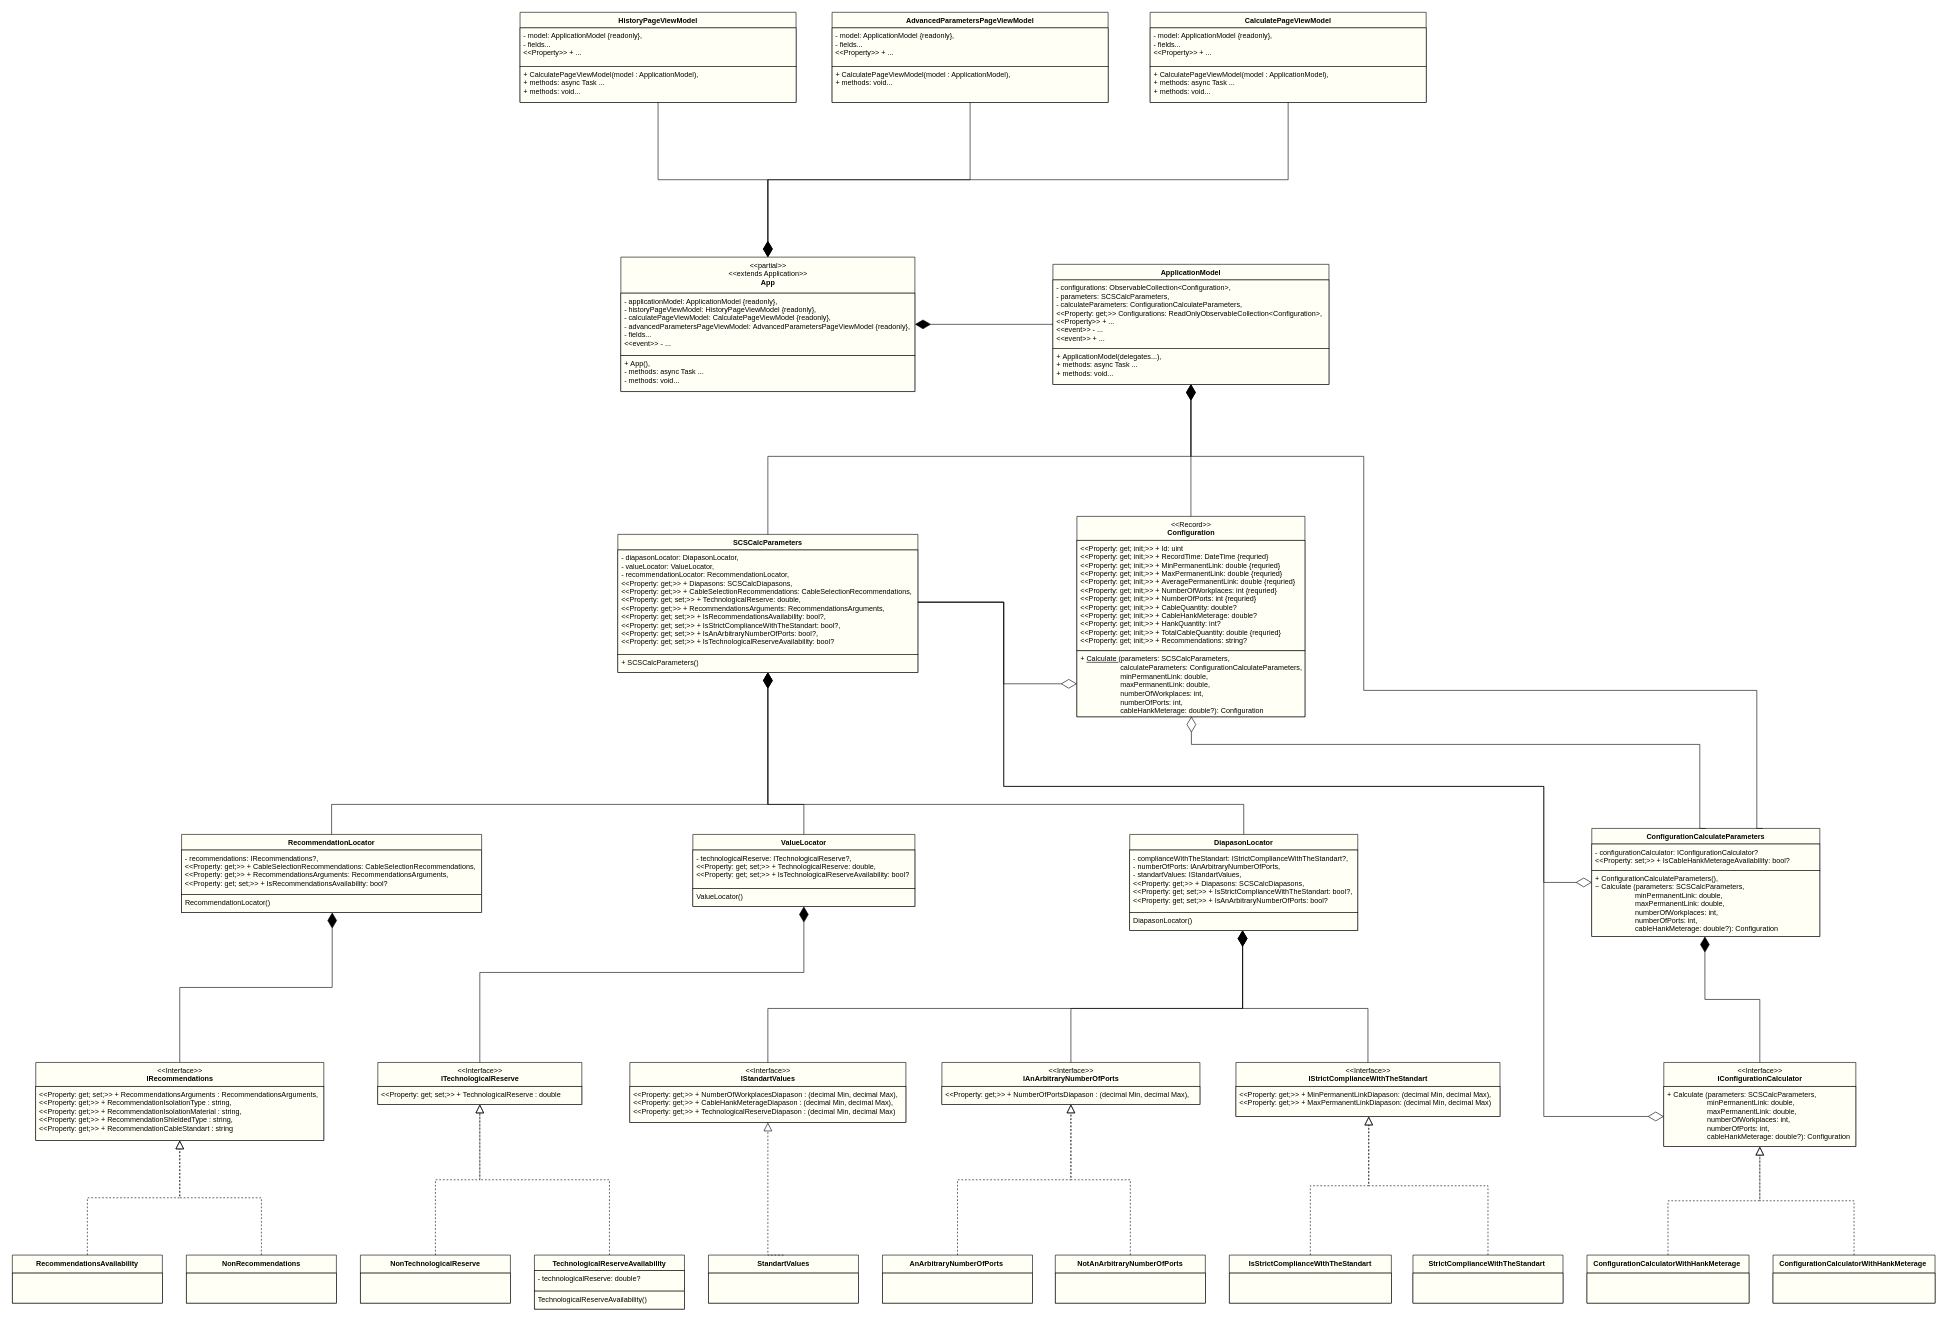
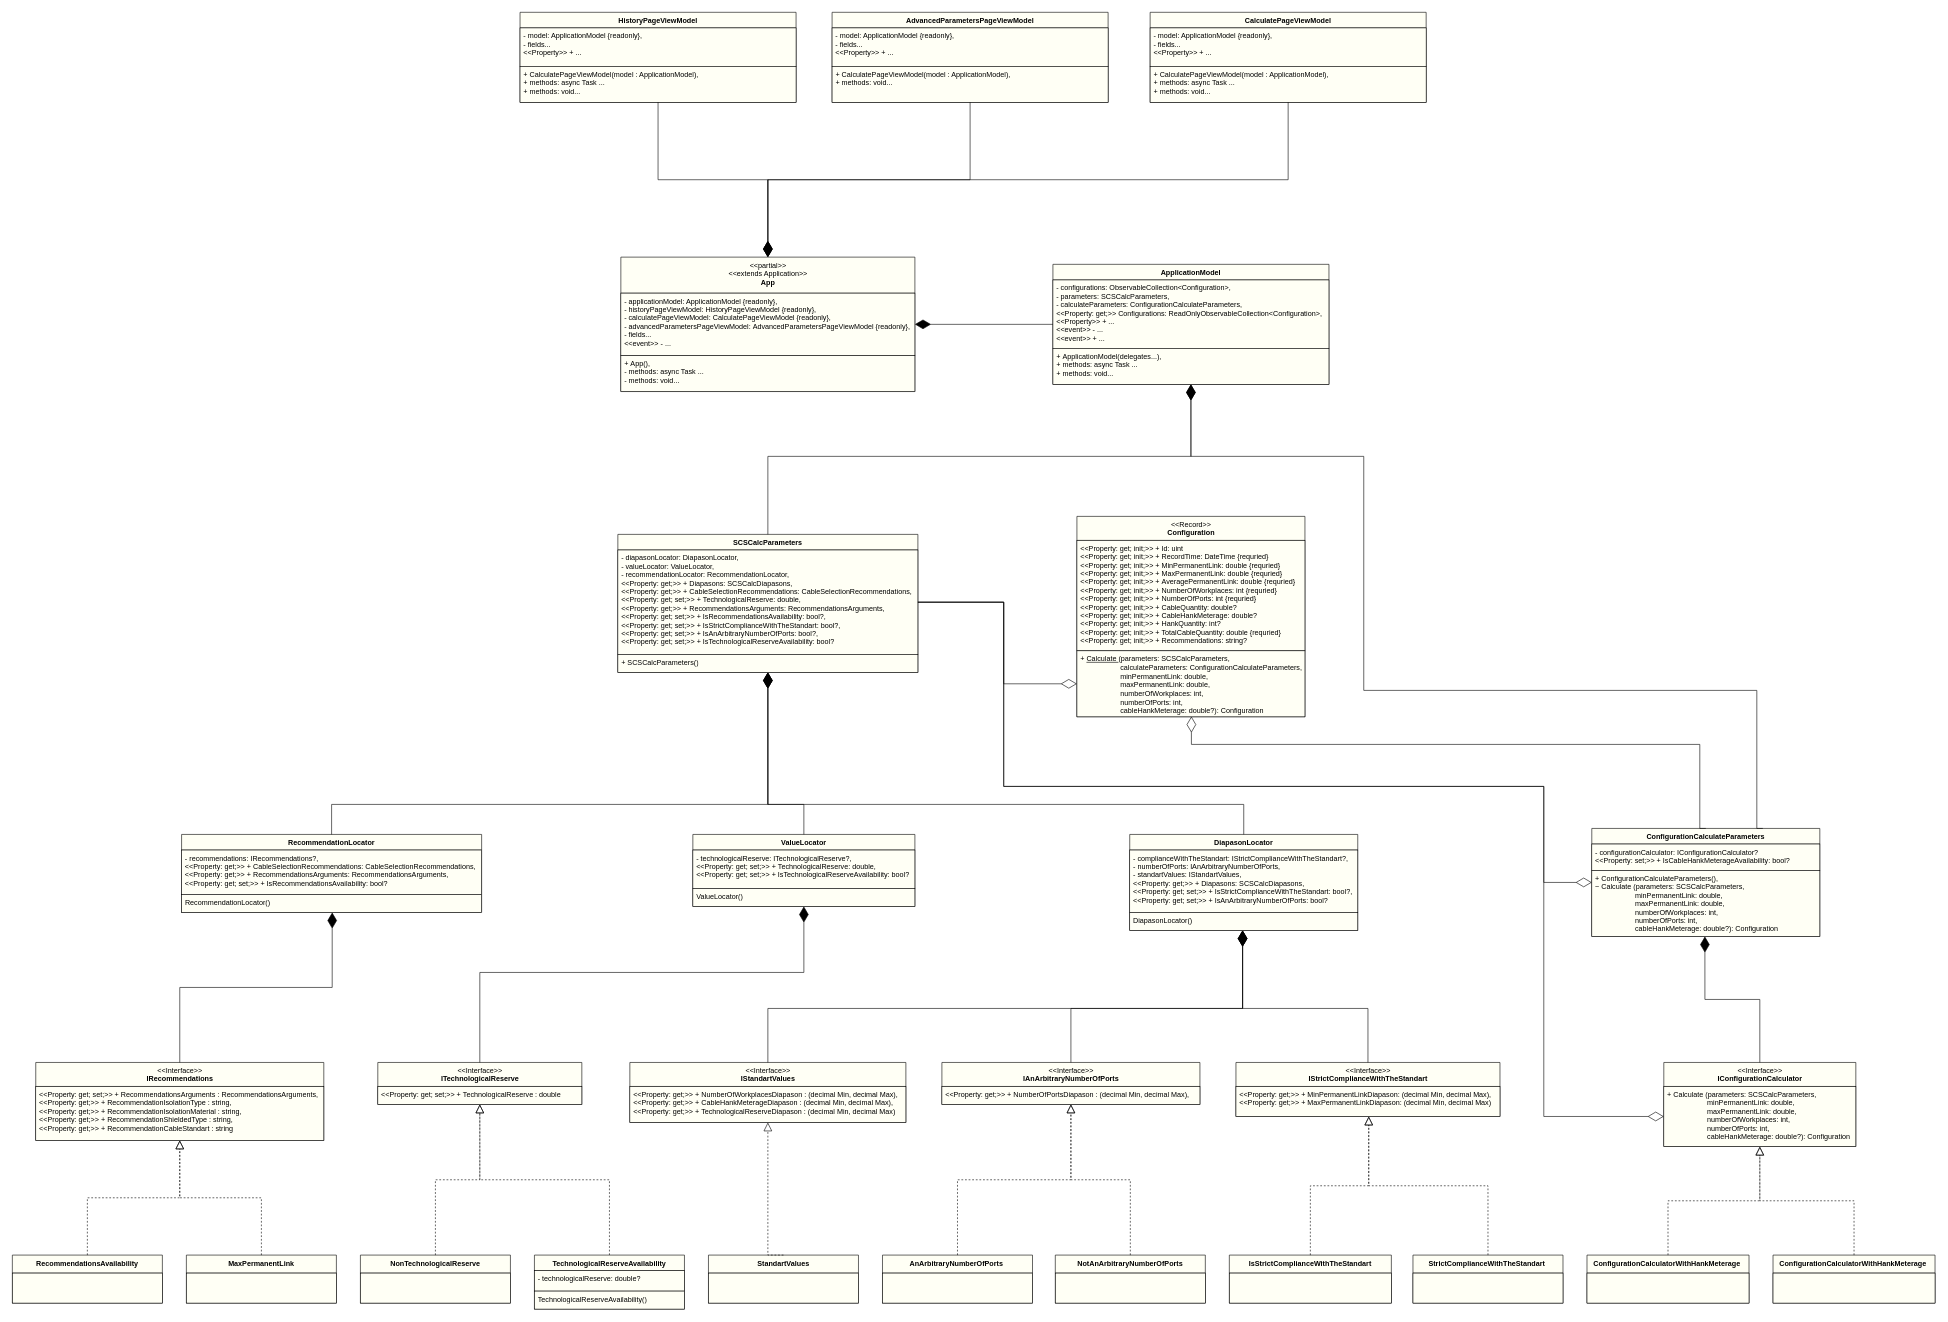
edge "<<Record>> Configuration" -> "ApplicationModel": removed
node "NonRecommendations": label "NonRecommendations" -> "MaxPermanentLink"
